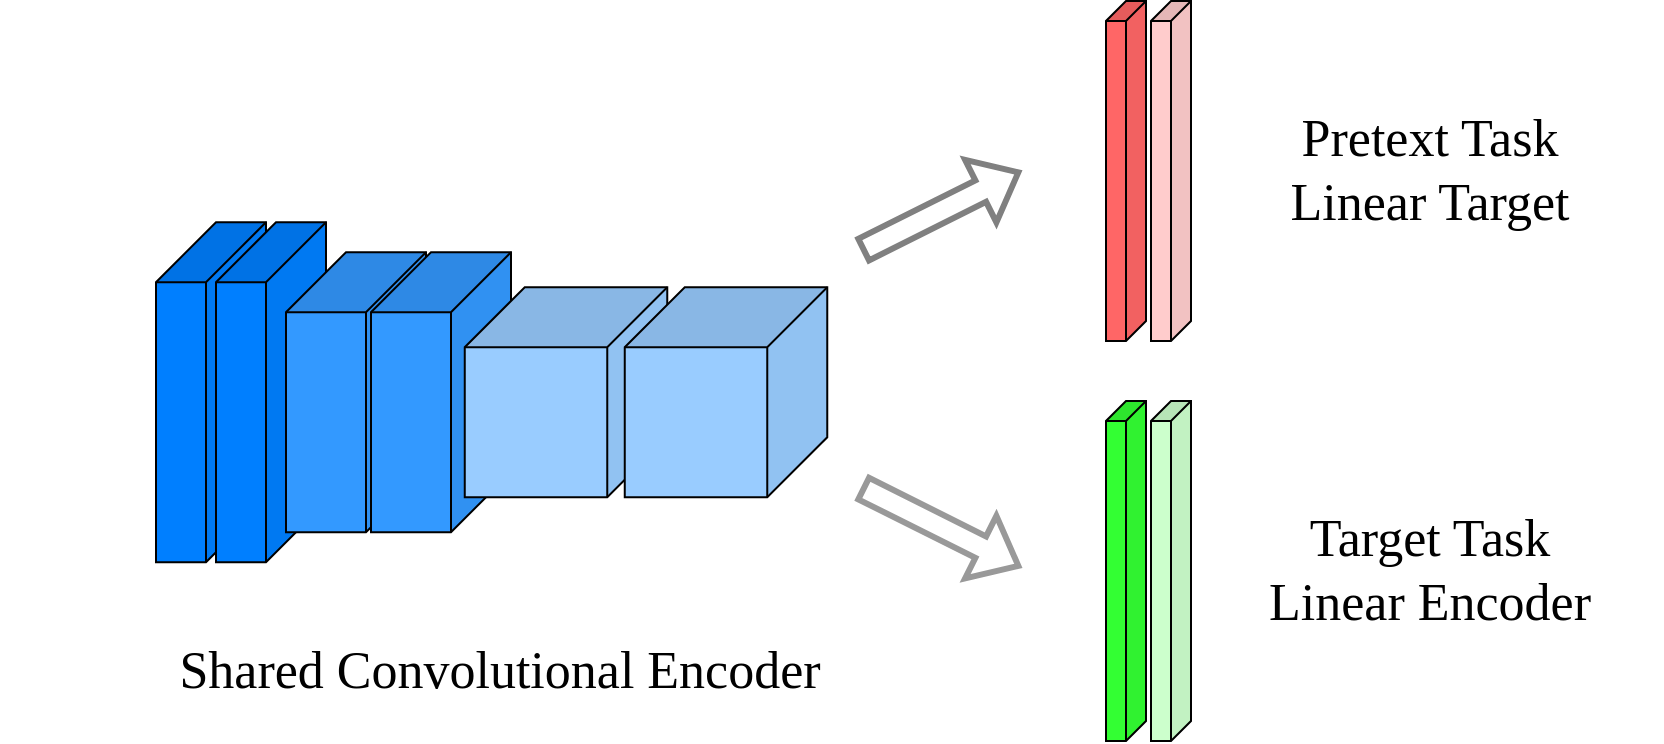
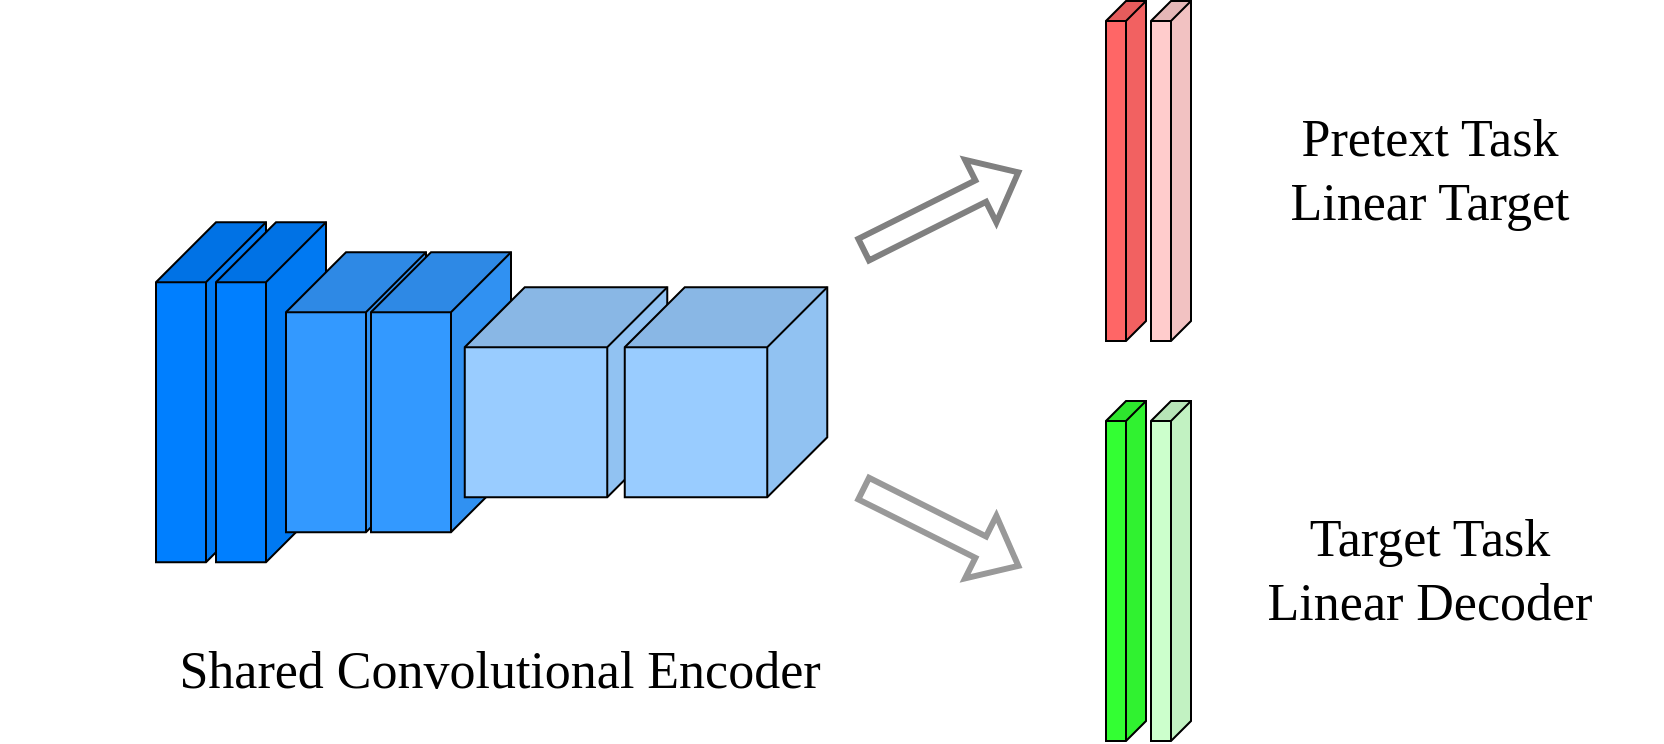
node "Target Task Linear Encoder": label "Target Task Linear Encoder" -> "Target Task Linear Decoder"
